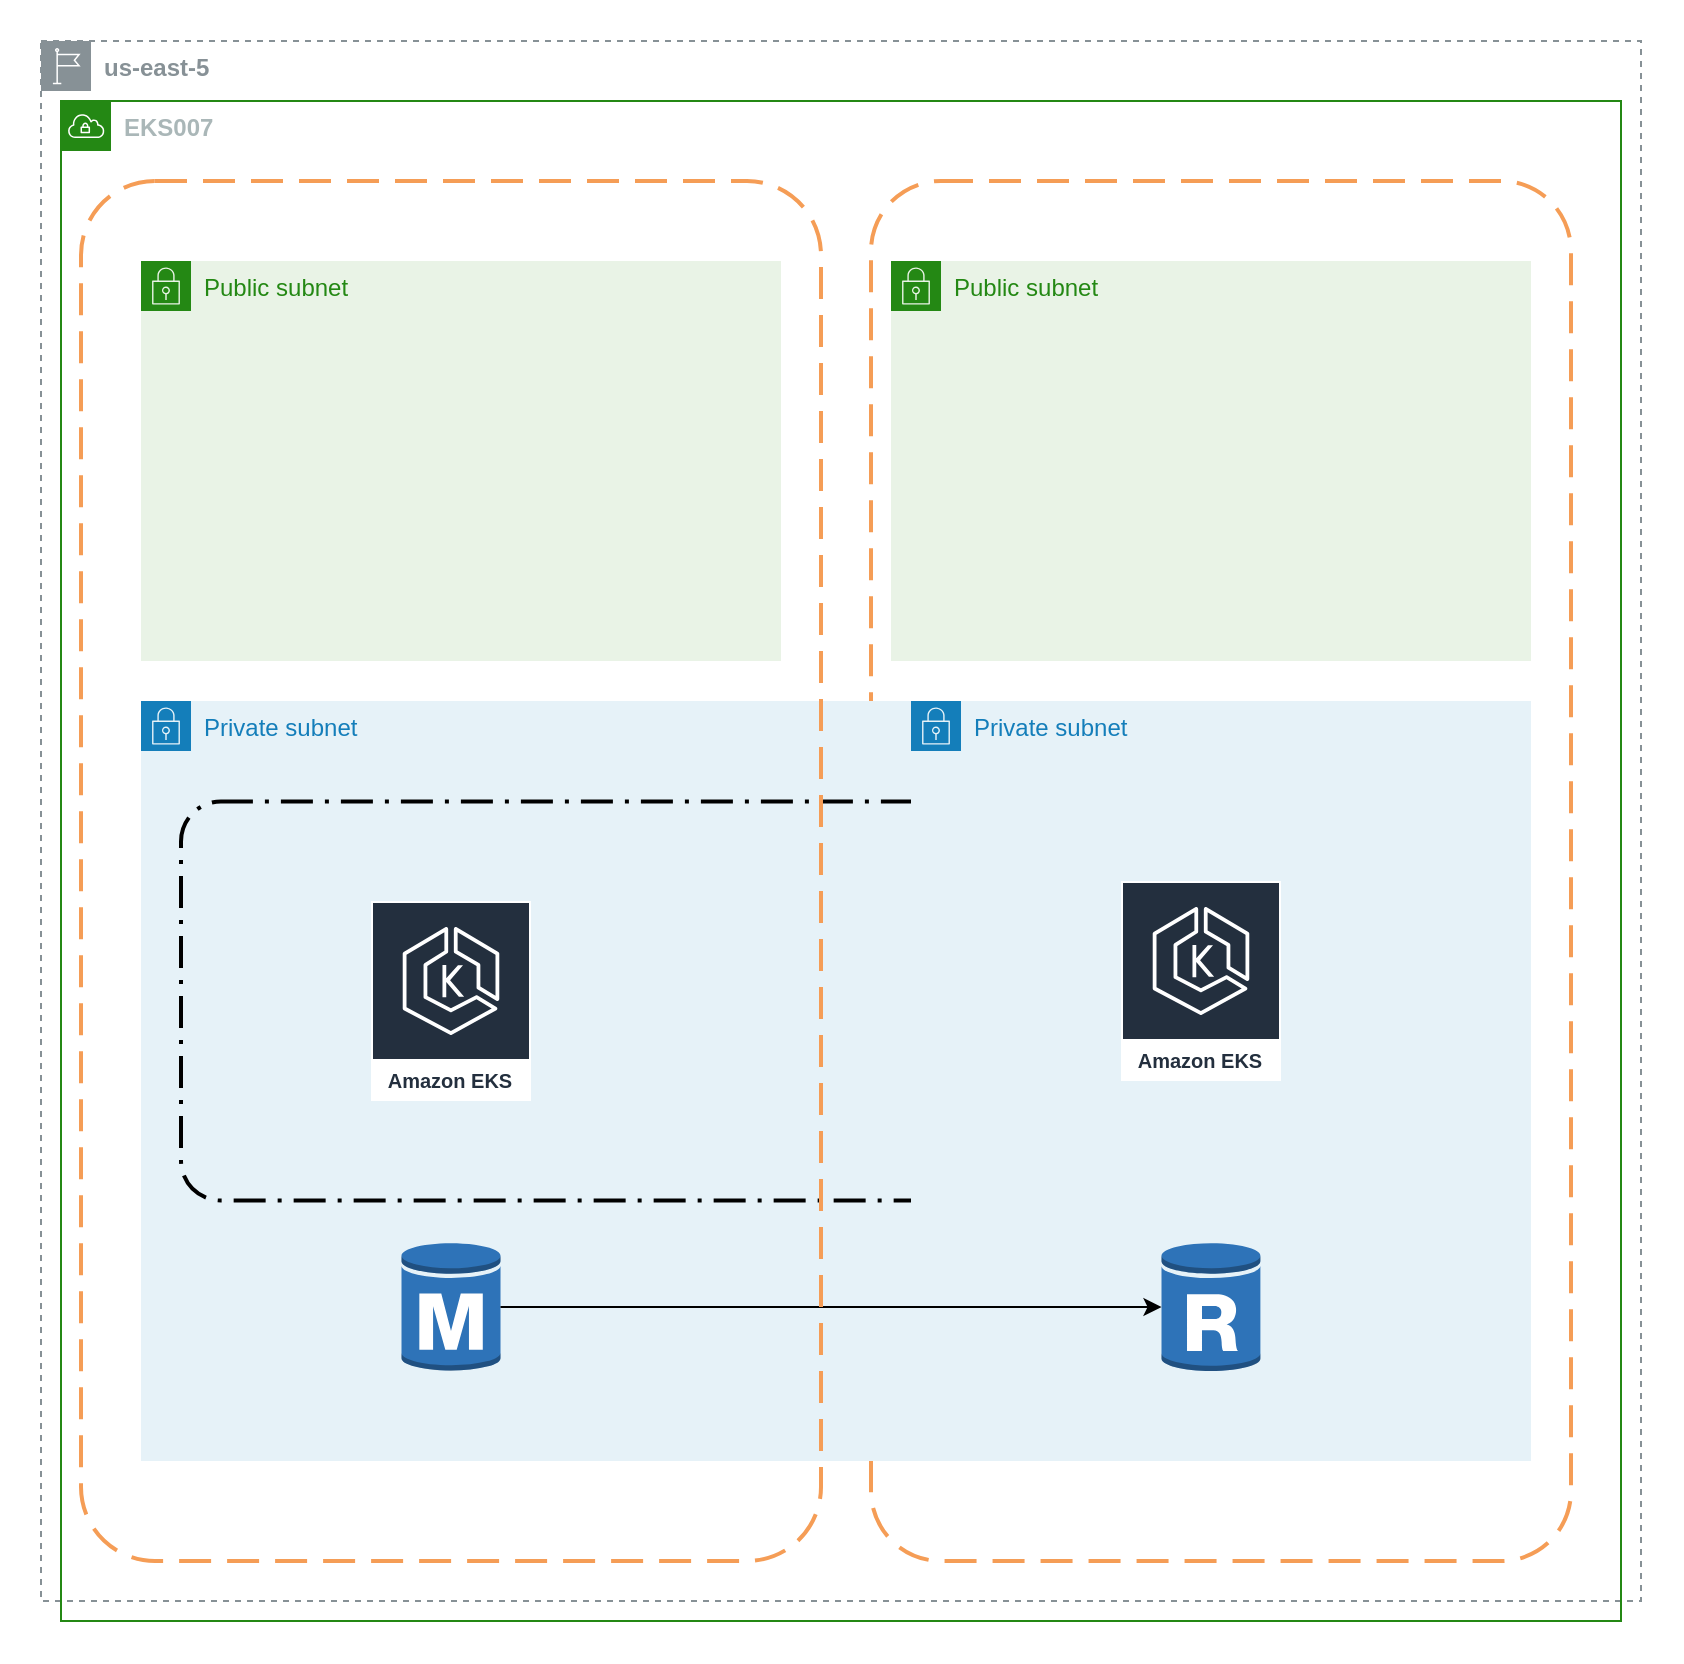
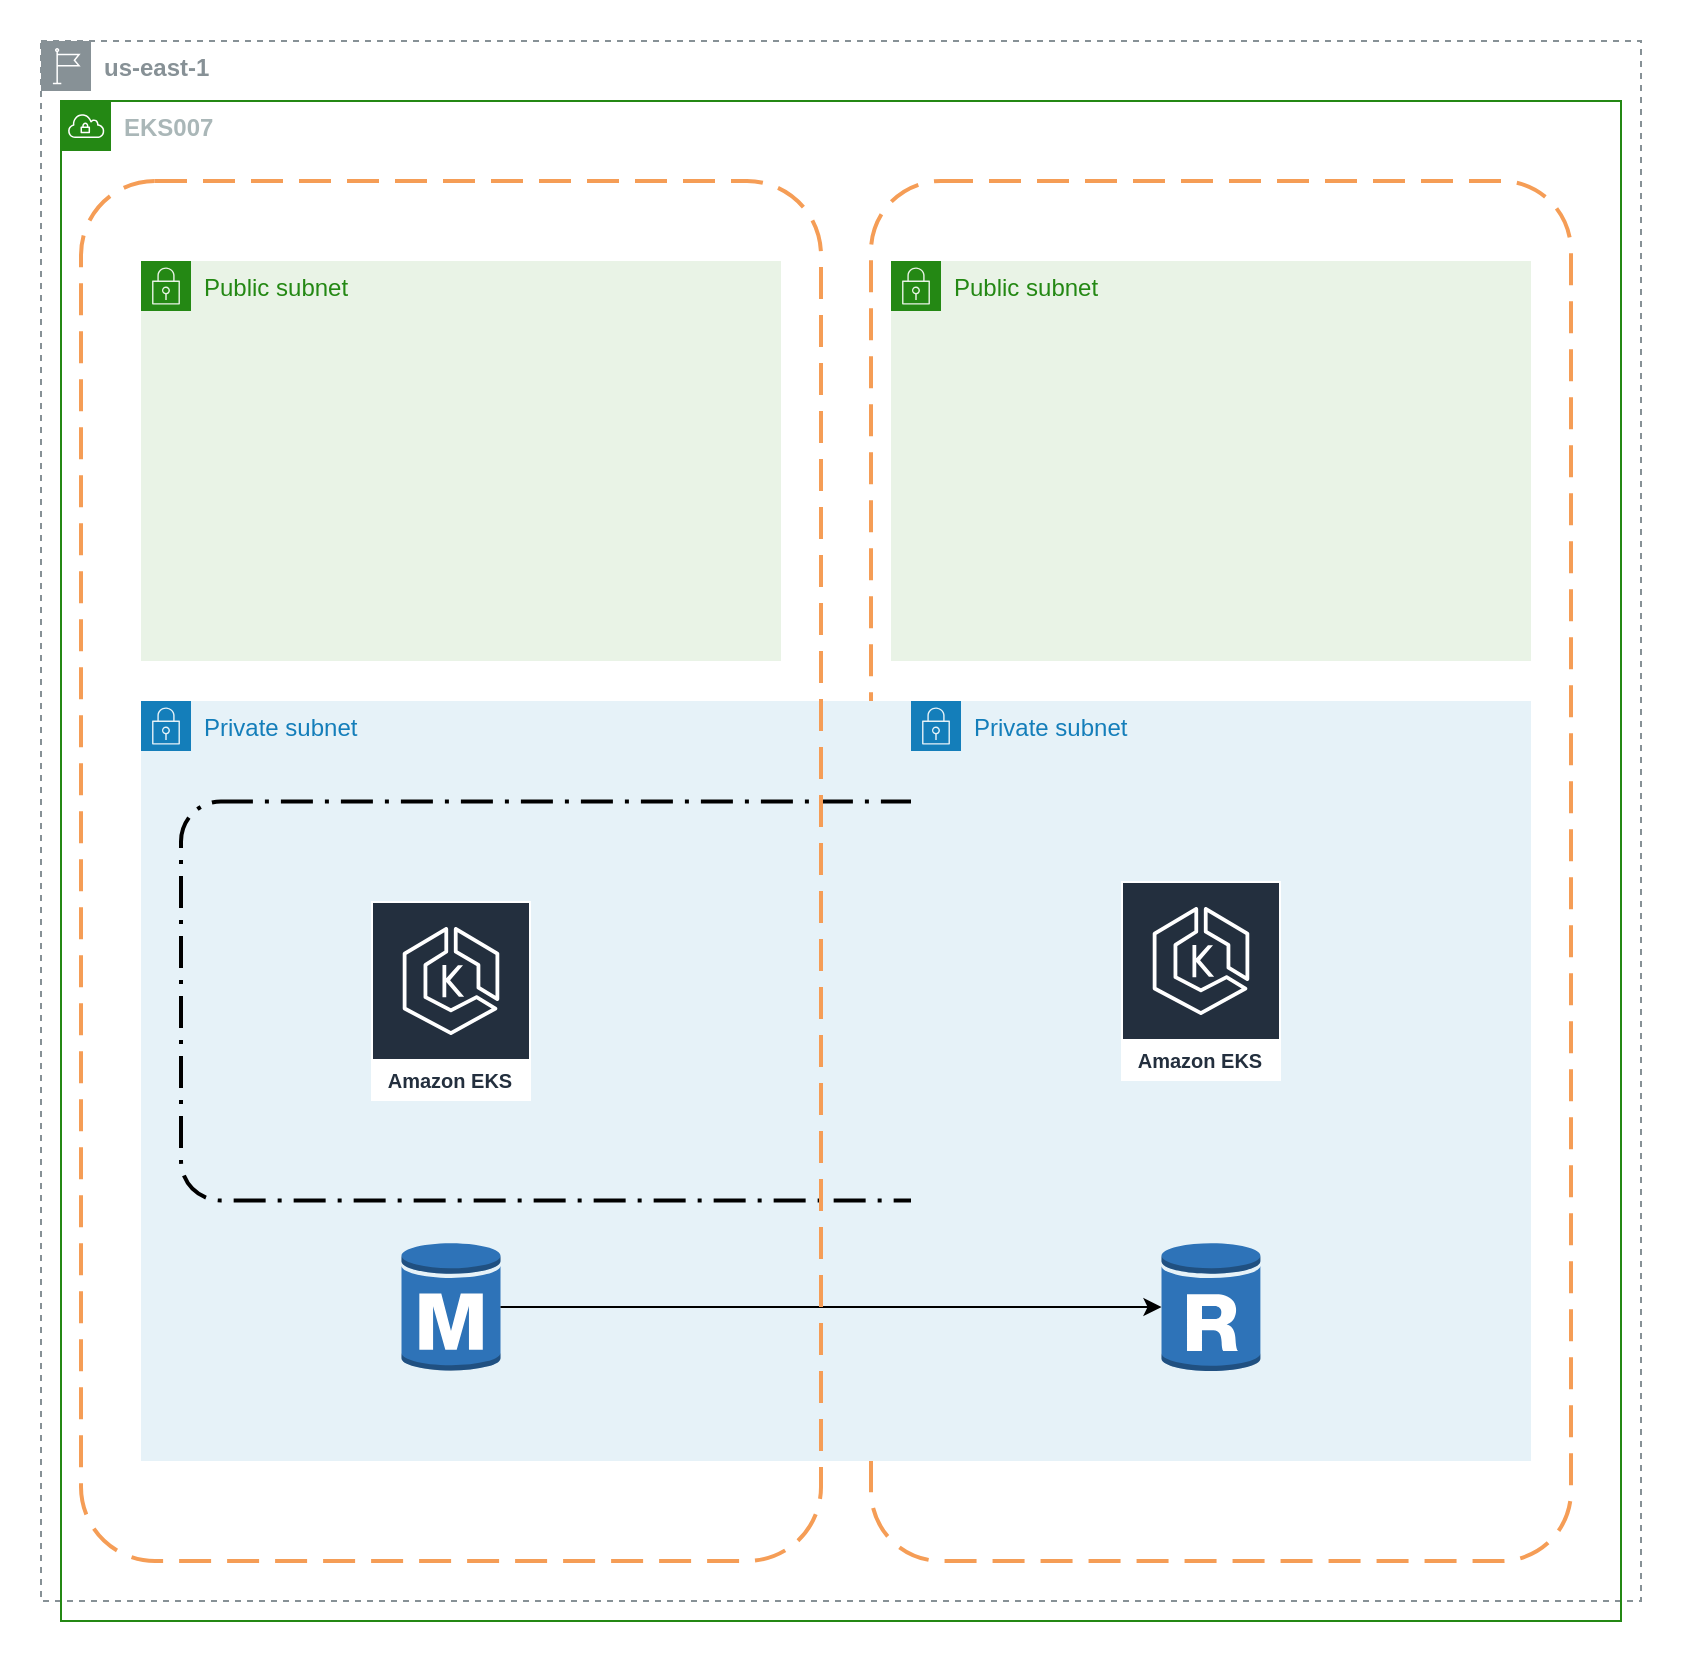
node "us-east-5": label "us-east-5" -> "us-east-1"
